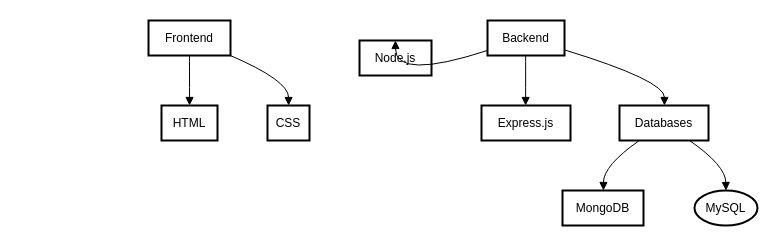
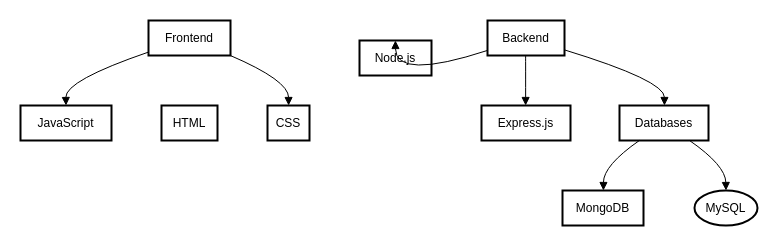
edge "Frontend" -> "JavaScript": added
edge "Frontend" -> "HTML": removed
node "JavaScript": added
